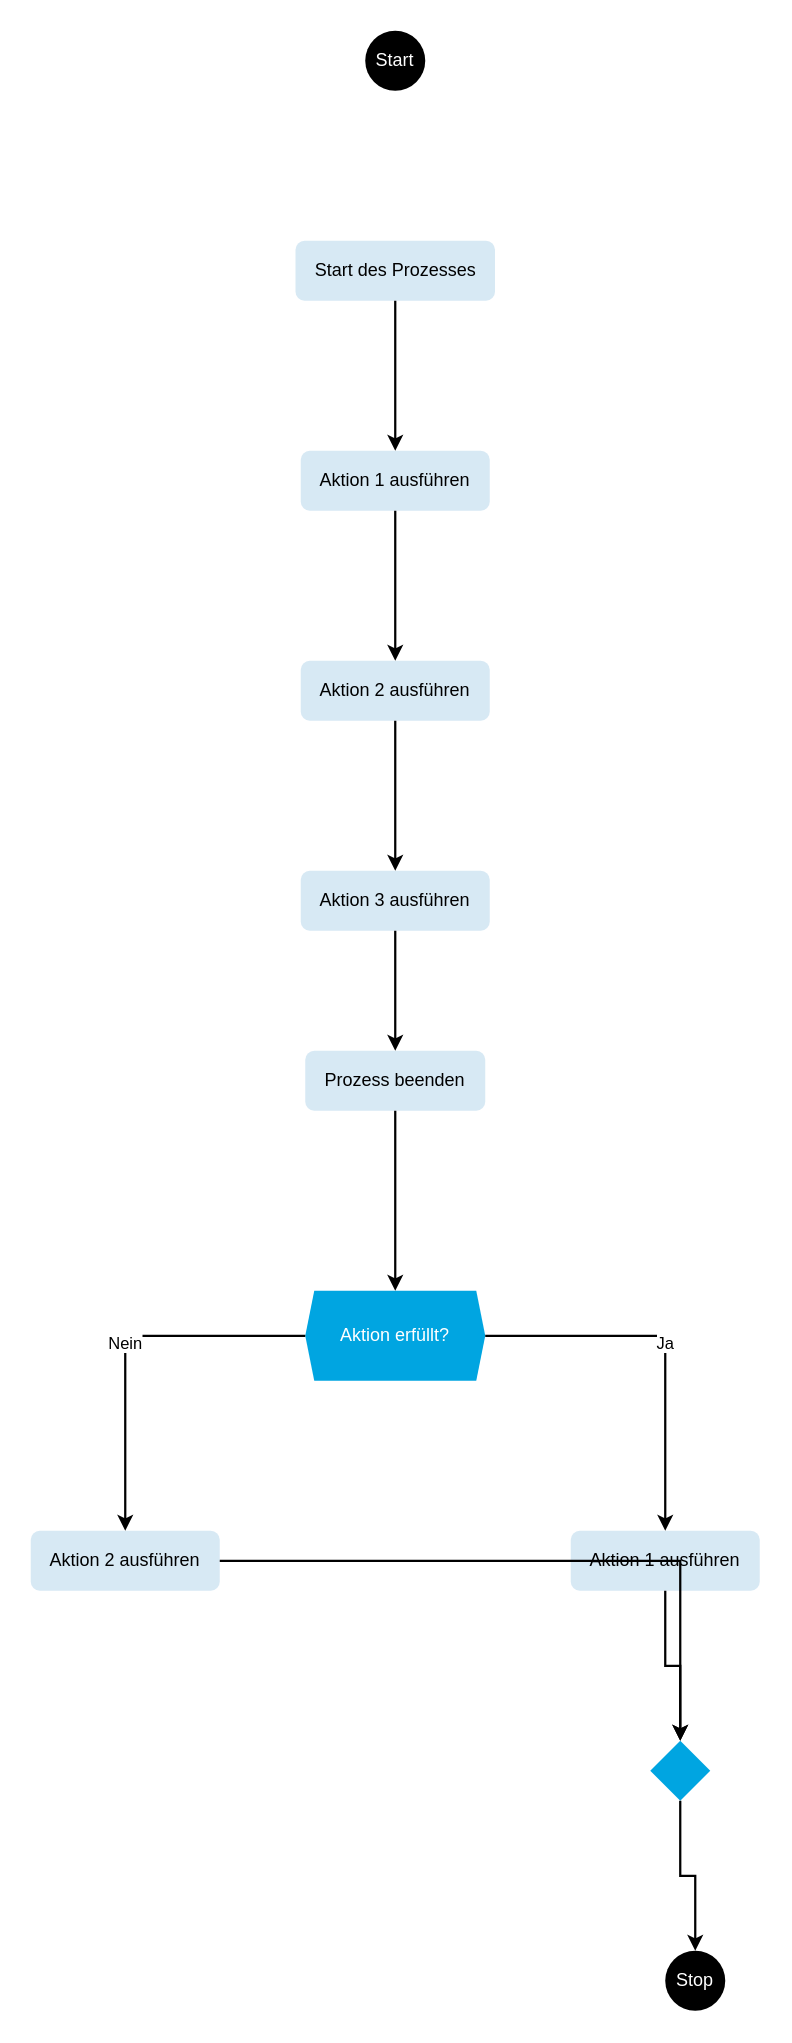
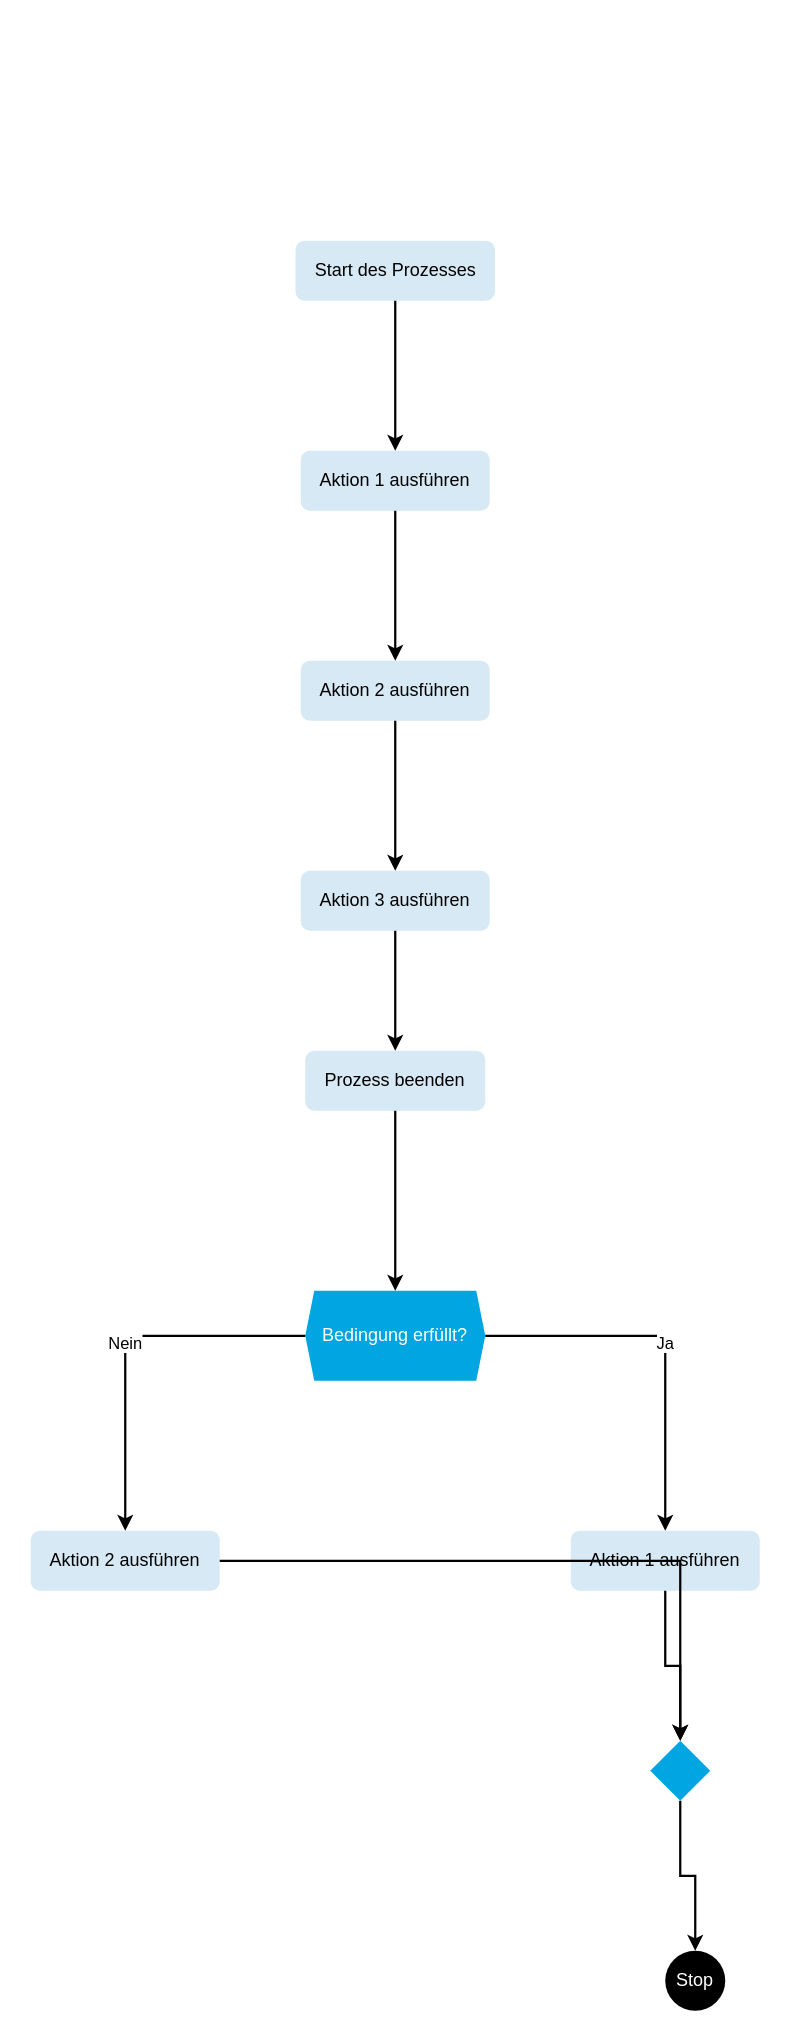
node "Start": removed
node "Aktion erfüllt?": label "Aktion erfüllt?" -> "Bedingung erfüllt?"
